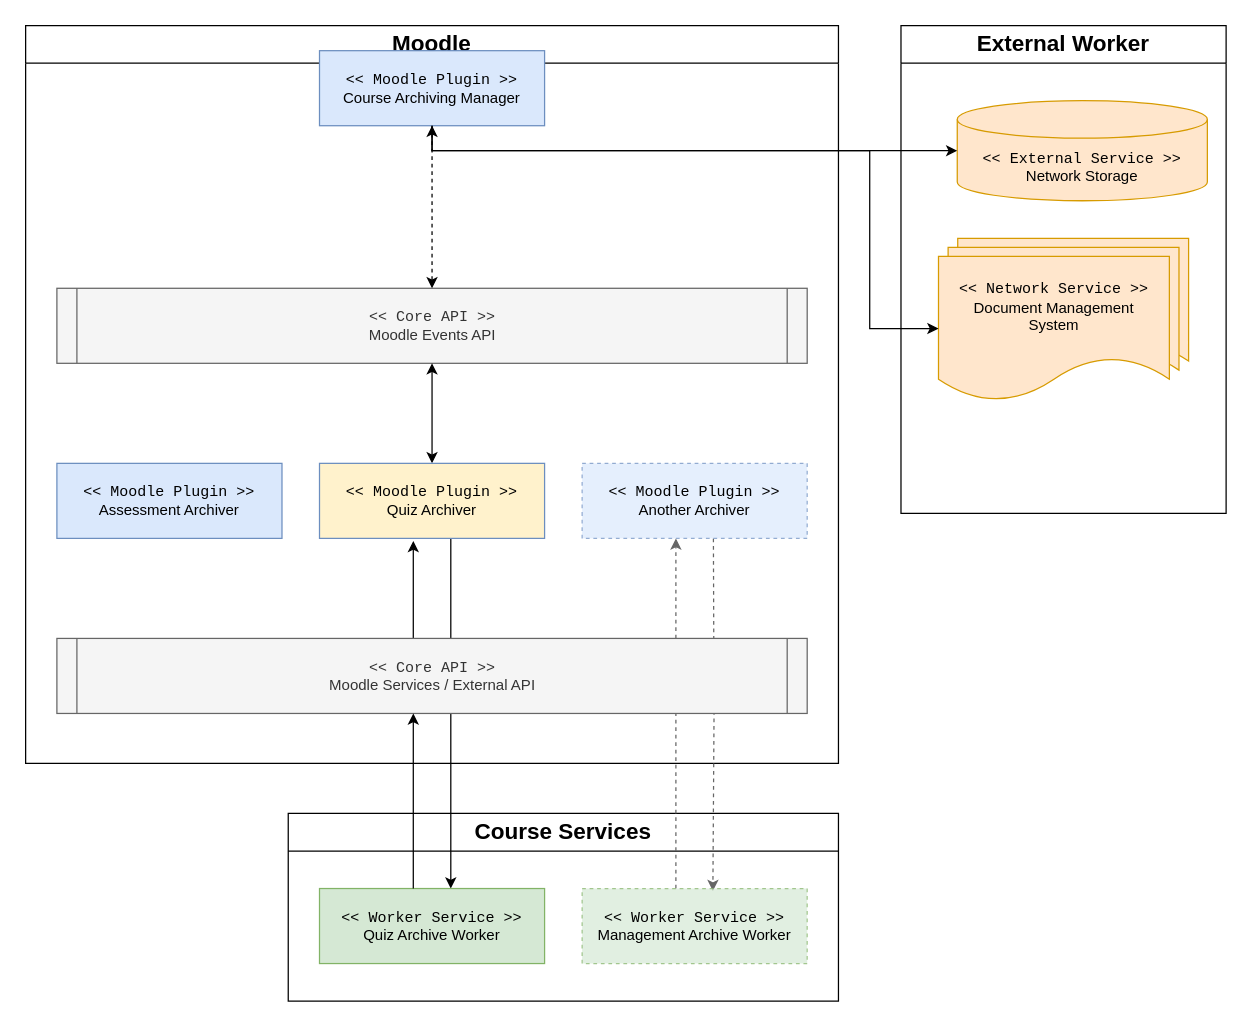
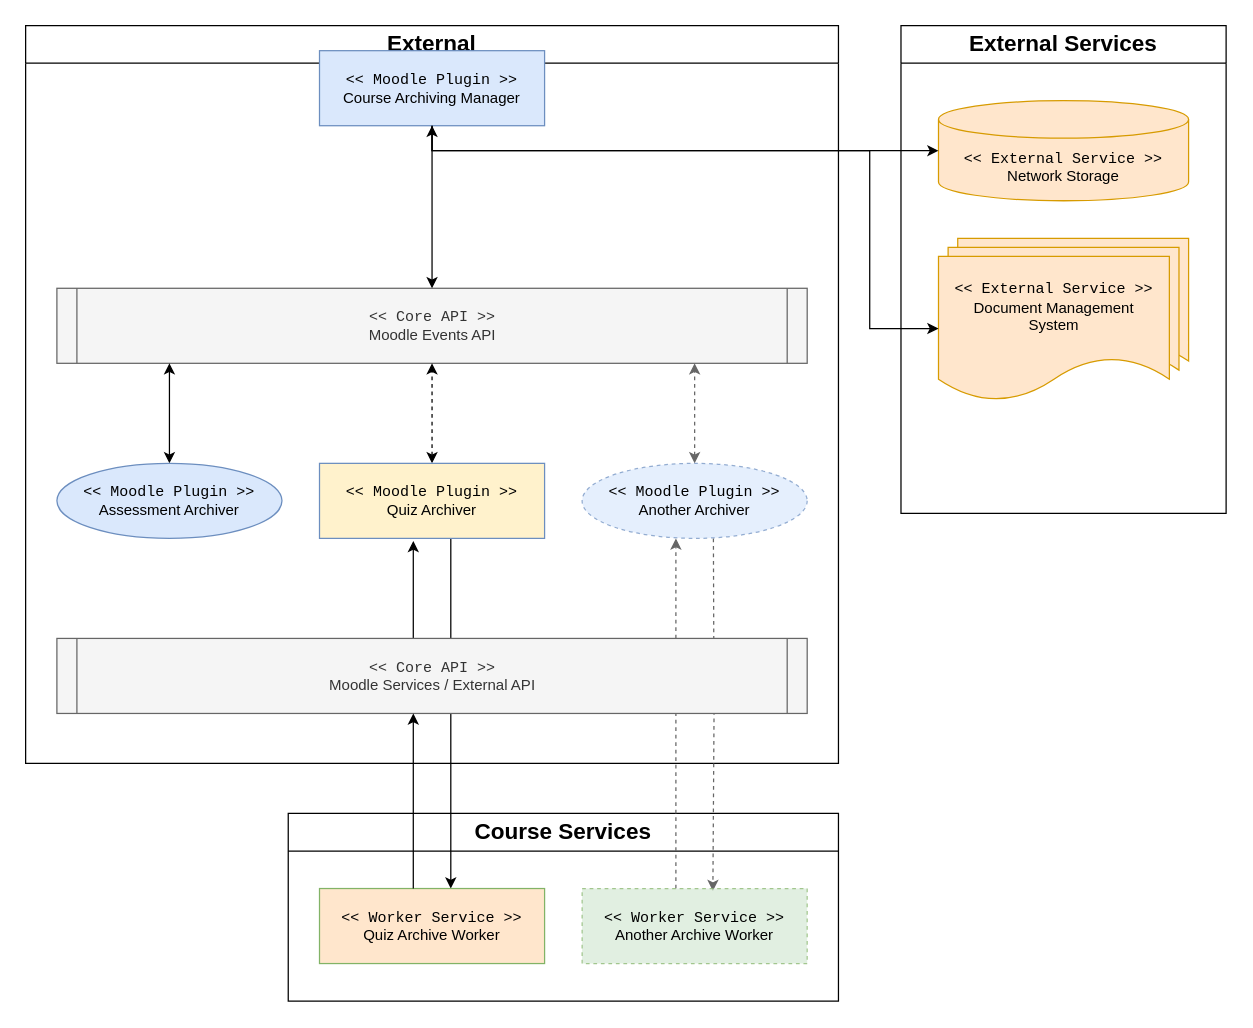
node "Moodle": label "Moodle" -> "External"
node "External Worker": label "External Worker" -> "External Services"
node "<< External Service >> Network Storage": moved (1082, 151) -> (1063, 151)
edge "<< Moodle Plugin >> Course Archiving Manager" -- "<< Core API >> Moodle Events API": style dashed -> solid
node "<< Network Service >> Document Management System": label "<< Network Service >> Document Management System" -> "<< External Service >> Document Management System"
edge "<< Core API >> Moodle Events API" -- "<< Moodle Plugin >> Quiz Archiver": style solid -> dashed
edge "<< Core API >> Moodle Events API" -- "<< Moodle Plugin >> Assessment Archiver": added
edge "<< Core API >> Moodle Events API" -- "<< Moodle Plugin >> Another Archiver": added
node "<< Moodle Plugin >> Assessment Archiver": shape rectangle -> ellipse
node "<< Moodle Plugin >> Another Archiver": shape rectangle -> ellipse
node "<< Worker Service >> Quiz Archive Worker": fillcolor #d5e8d4 -> #ffe6cc
node "<< Worker Service >> Management Archive Worker": label "<< Worker Service >> Management Archive Worker" -> "<< Worker Service >> Another Archive Worker"
